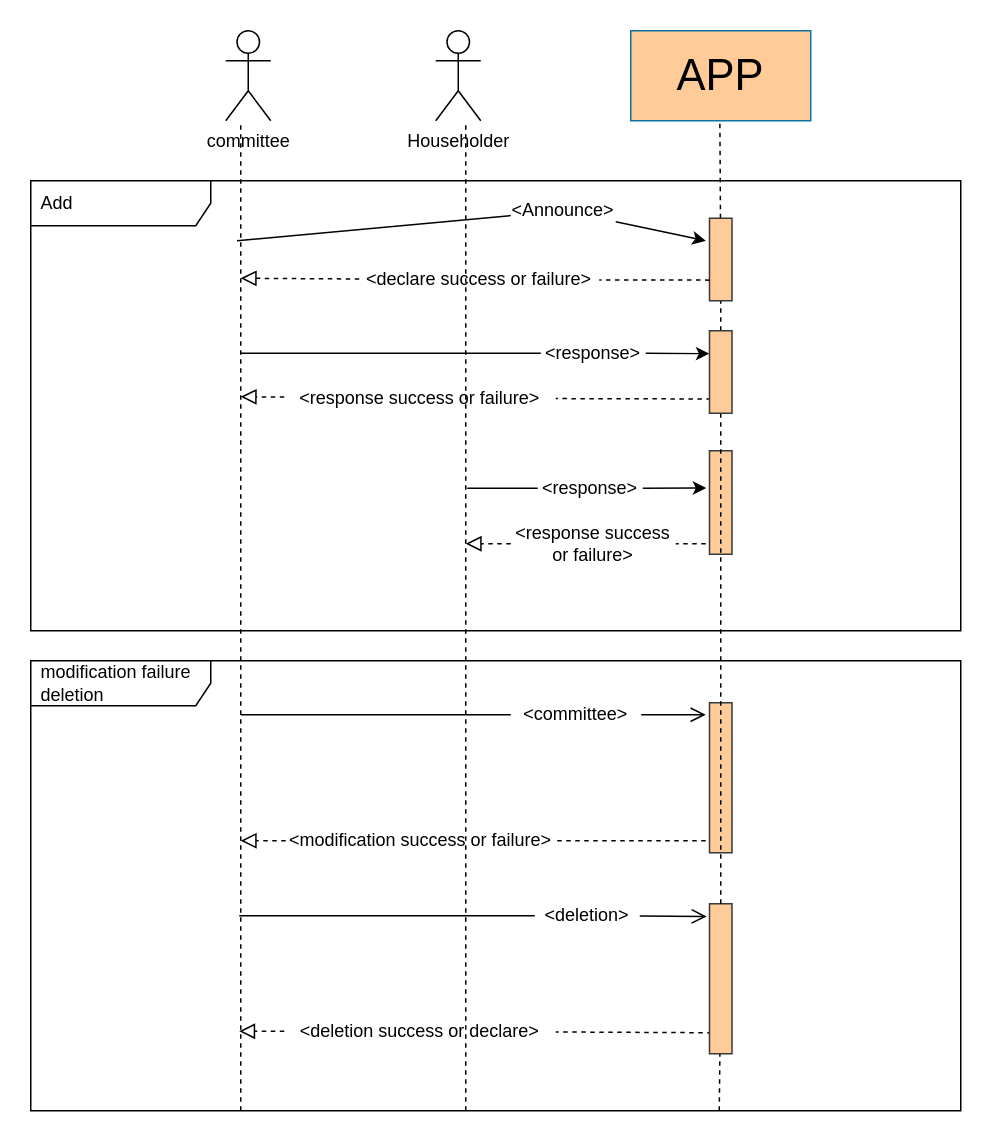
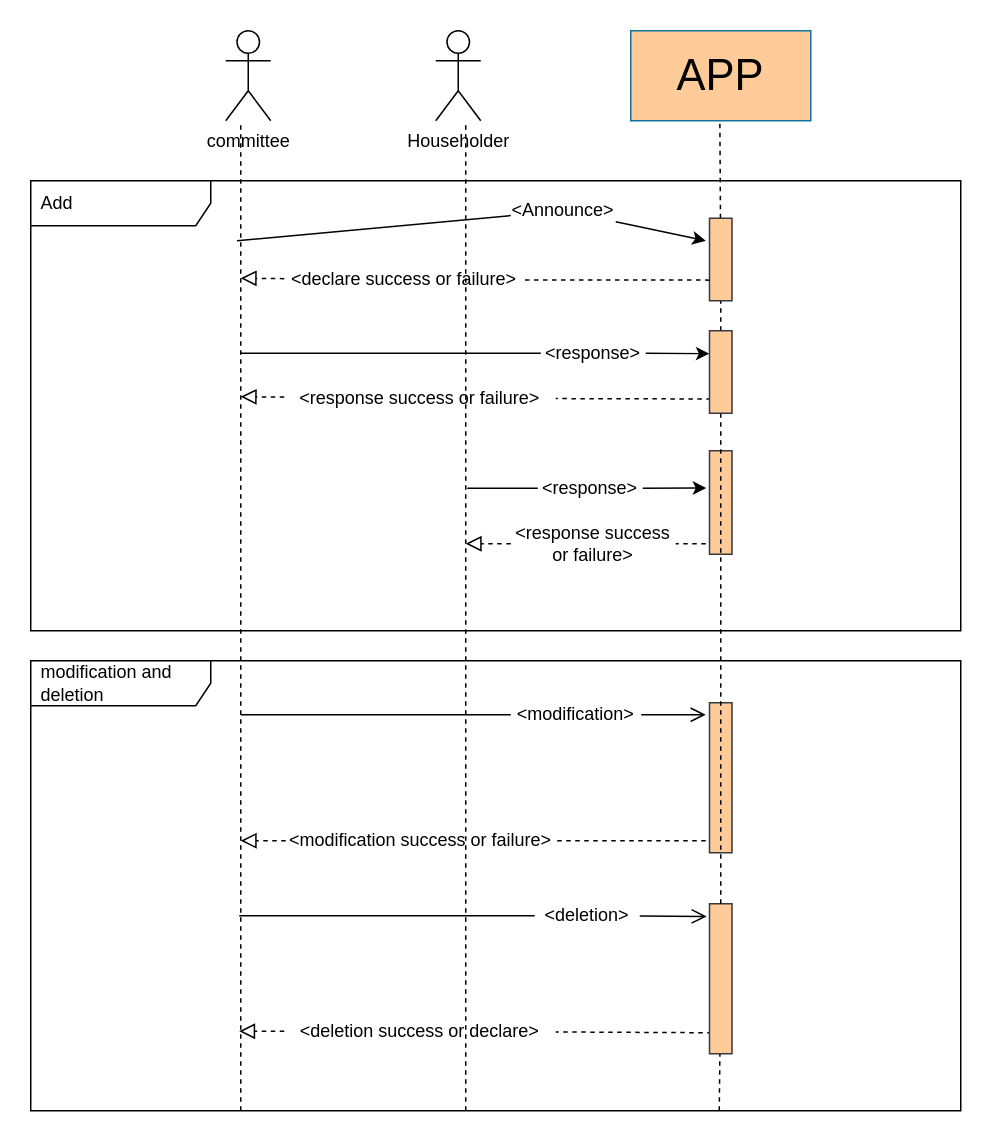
node "<declare success or failure>": moved (479, 280) -> (404, 280)
node "modification failure deletion": label "modification failure deletion" -> "modification and deletion"
node "<committee>": label "<committee>" -> "<modification>"
